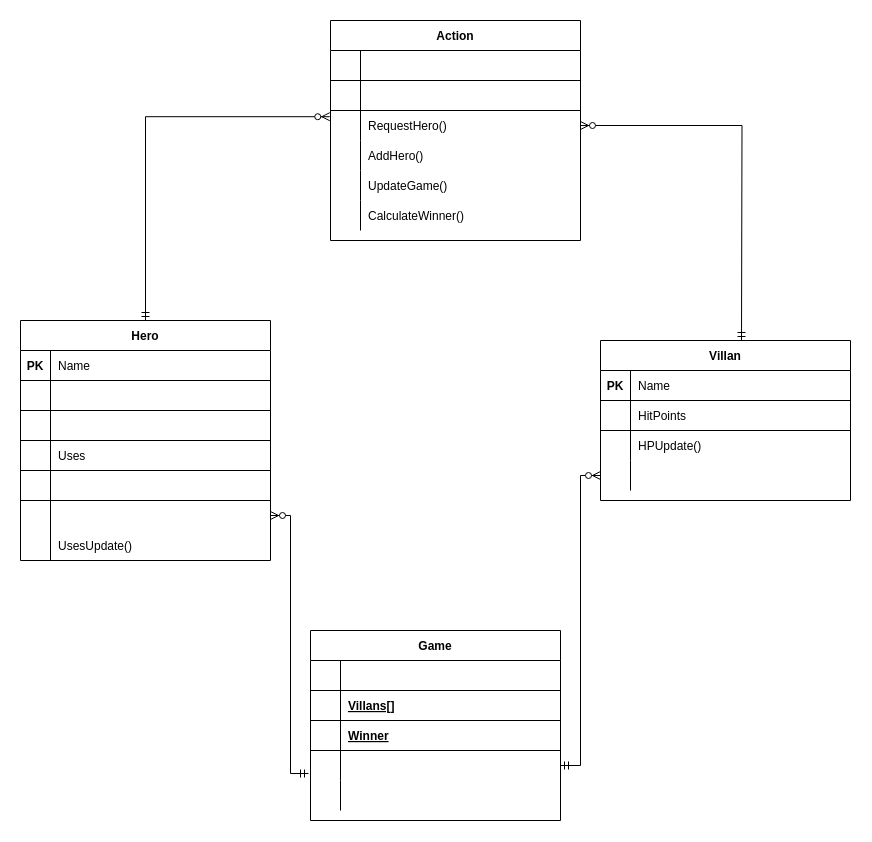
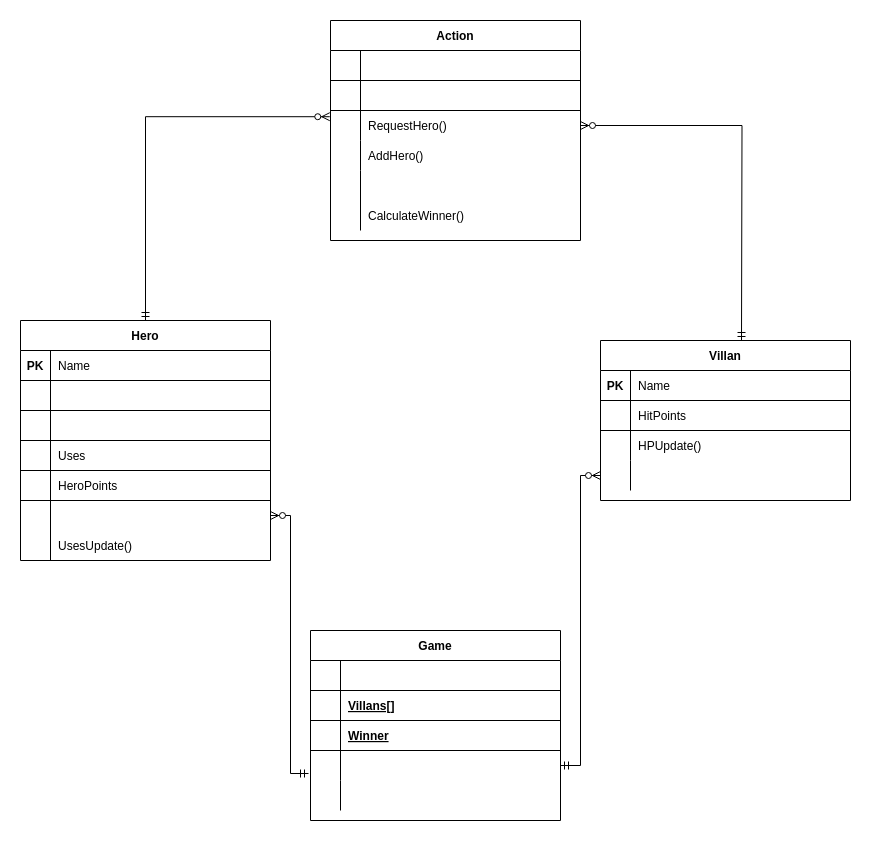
node "UpdateGame()": removed
node "HeroPoints": added
